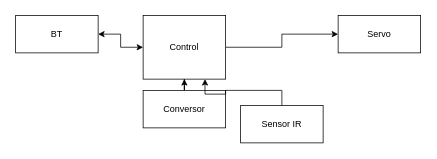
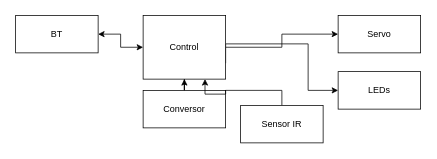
edge "Control" -> "LEDs": added
node "LEDs": added
